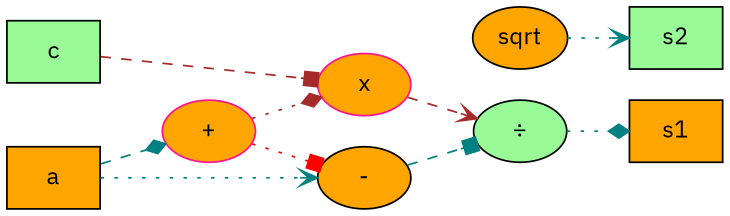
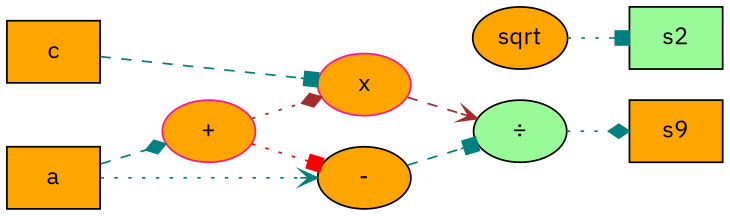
edge "sqrt" -> "s2": arrowhead vee -> box
node "c": fillcolor palegreen -> orange
edge "c" -> "x": color brown -> teal
node "s1": label "s1" -> "s9"
